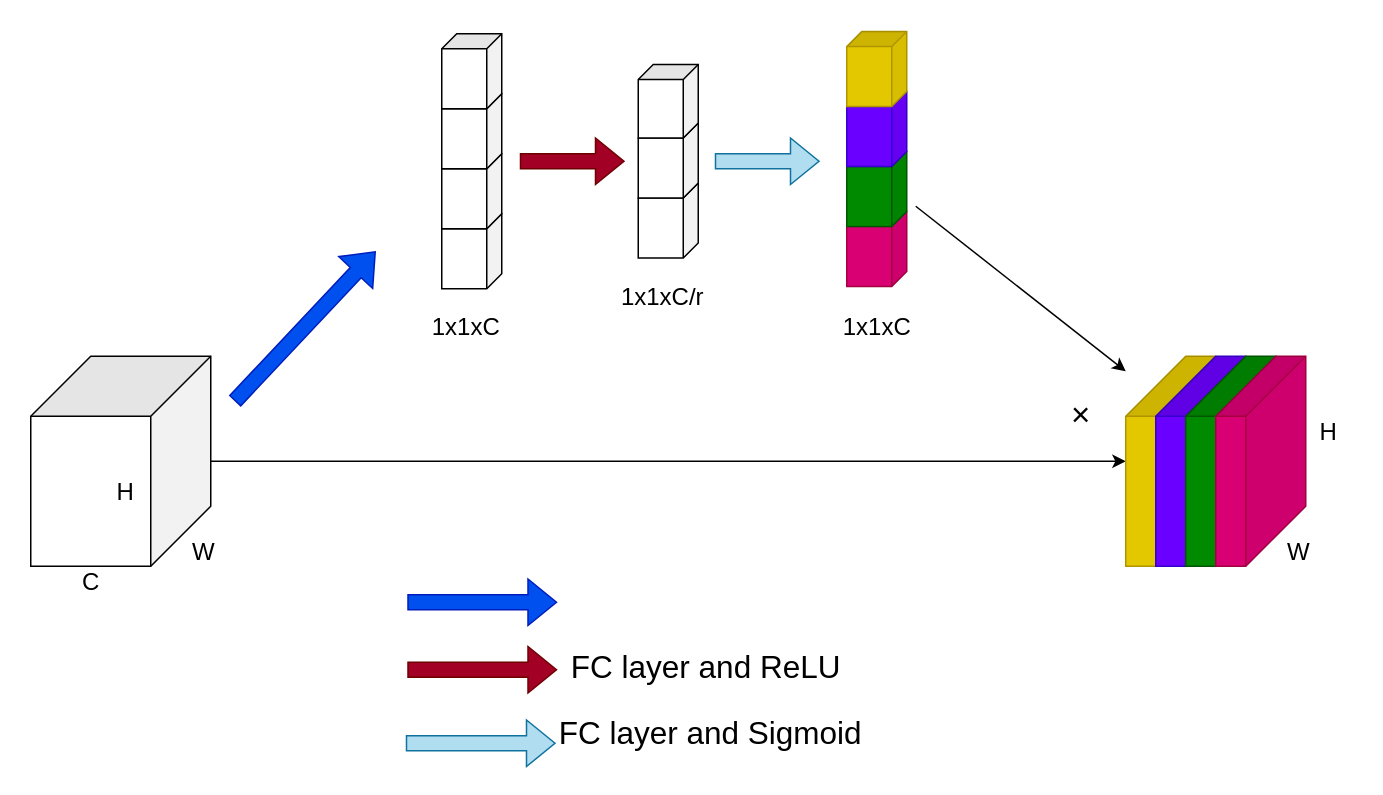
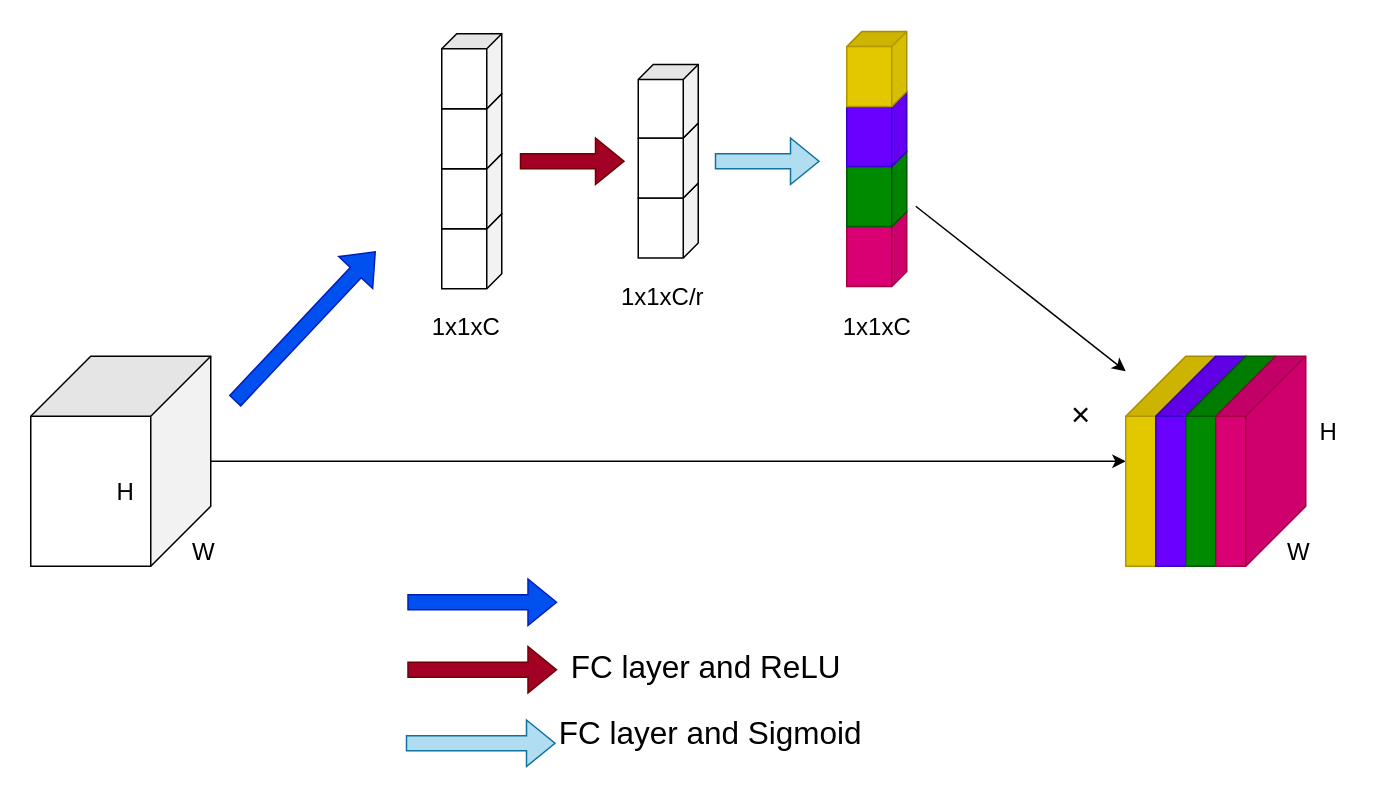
node "C": removed
